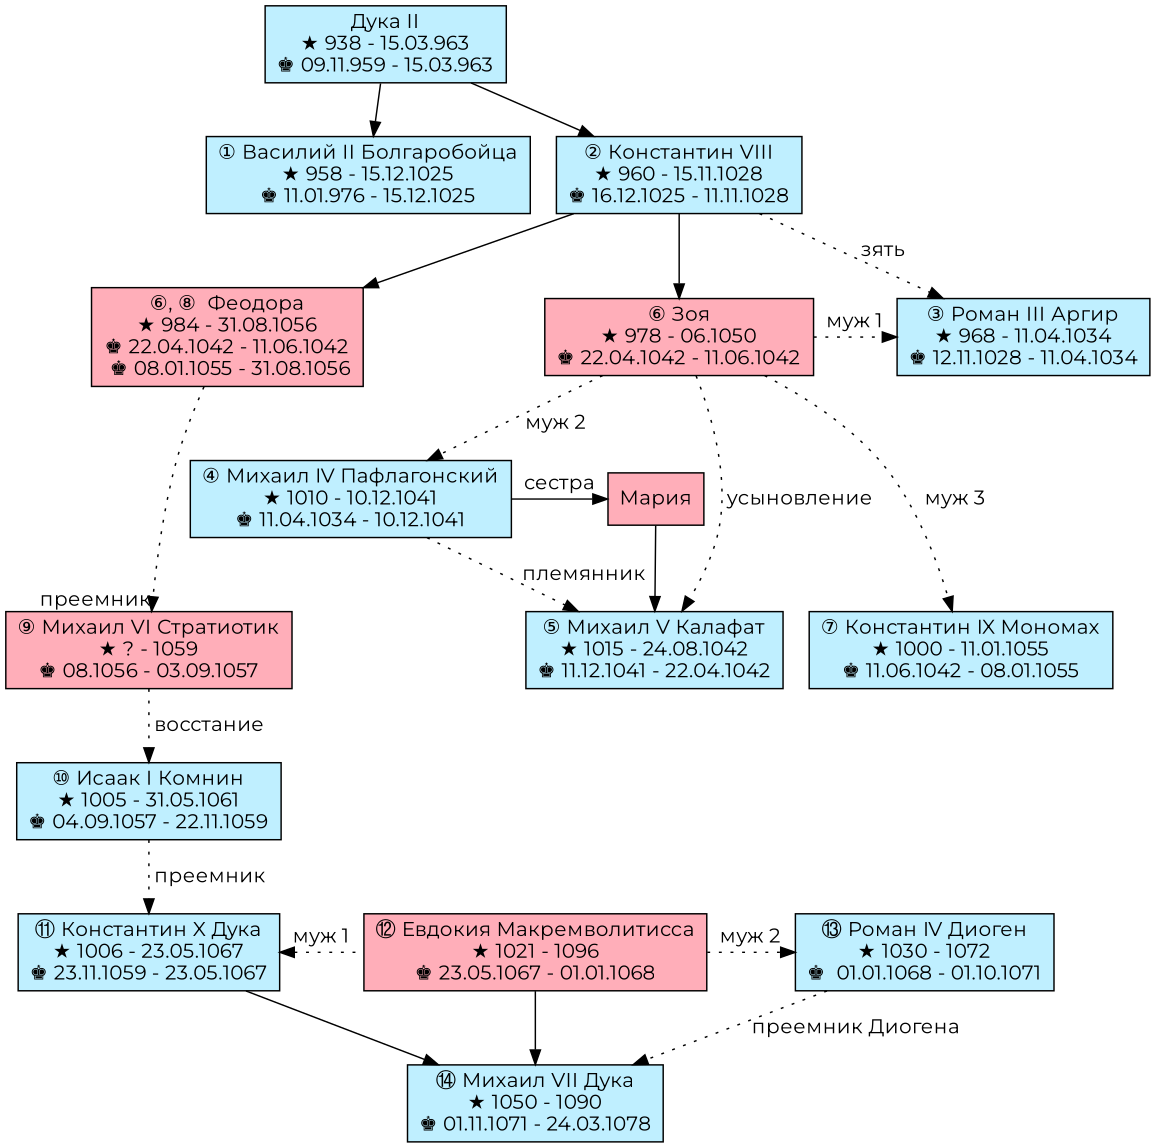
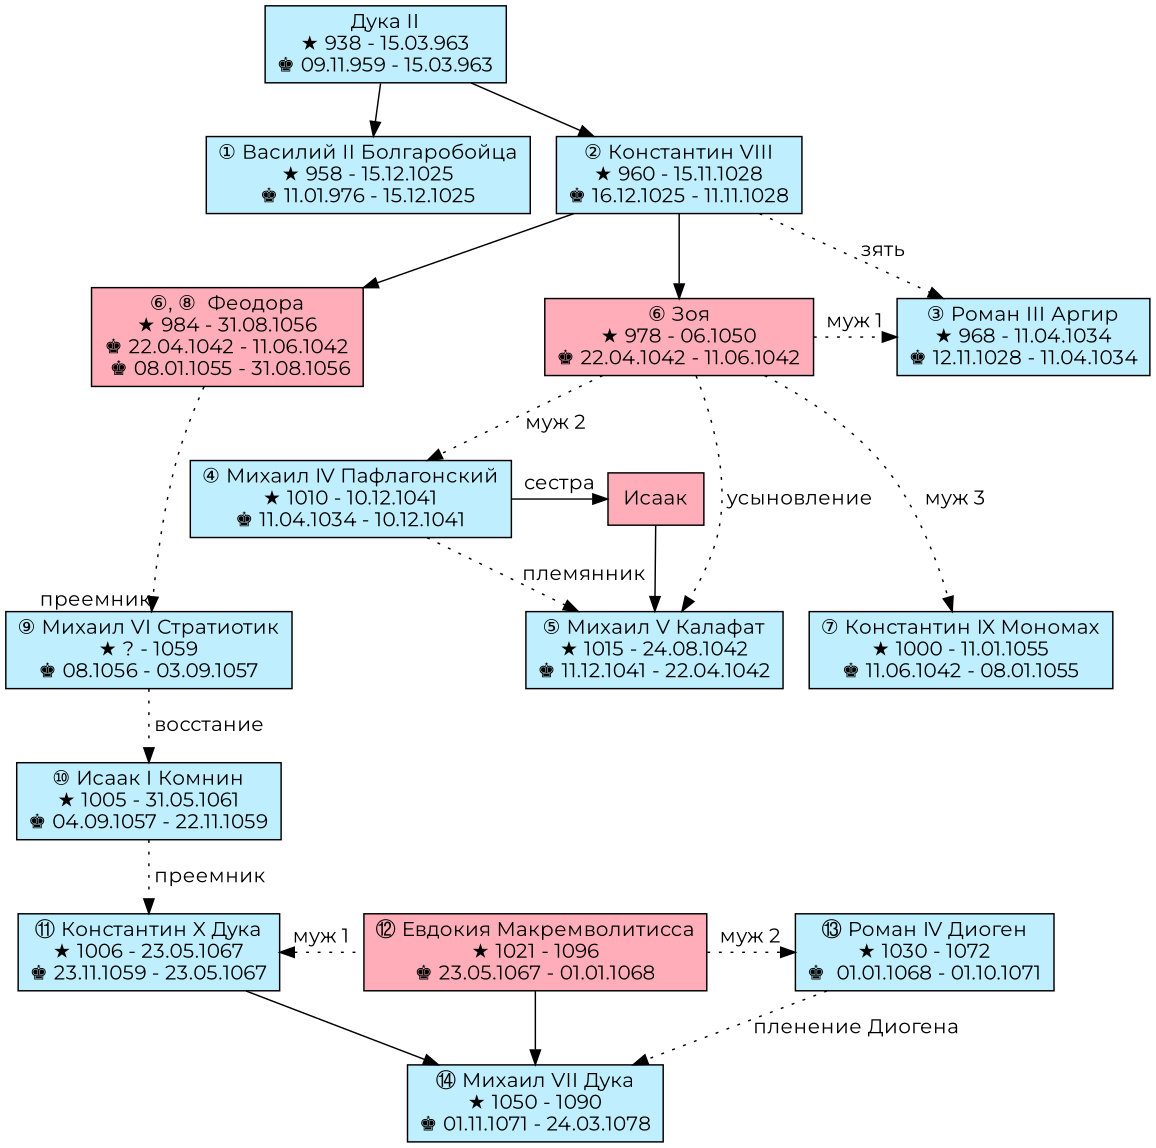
node "Мария": label "Мария" -> "Исаак"
node "⑨ Михаил VI Стратиотик ★ ? - 1059 ♚ 08.1056 - 03.09.1057": fillcolor lightpink1 -> lightblue1
edge "⑬ Роман IV Диоген ★ 1030 - 1072 ♚  01.01.1068 - 01.10.1071" -> "⑭ Михаил VII Дука ★ 1050 - 1090 ♚ 01.11.1071 - 24.03.1078": label "преемник Диогена" -> "пленение Диогена"
